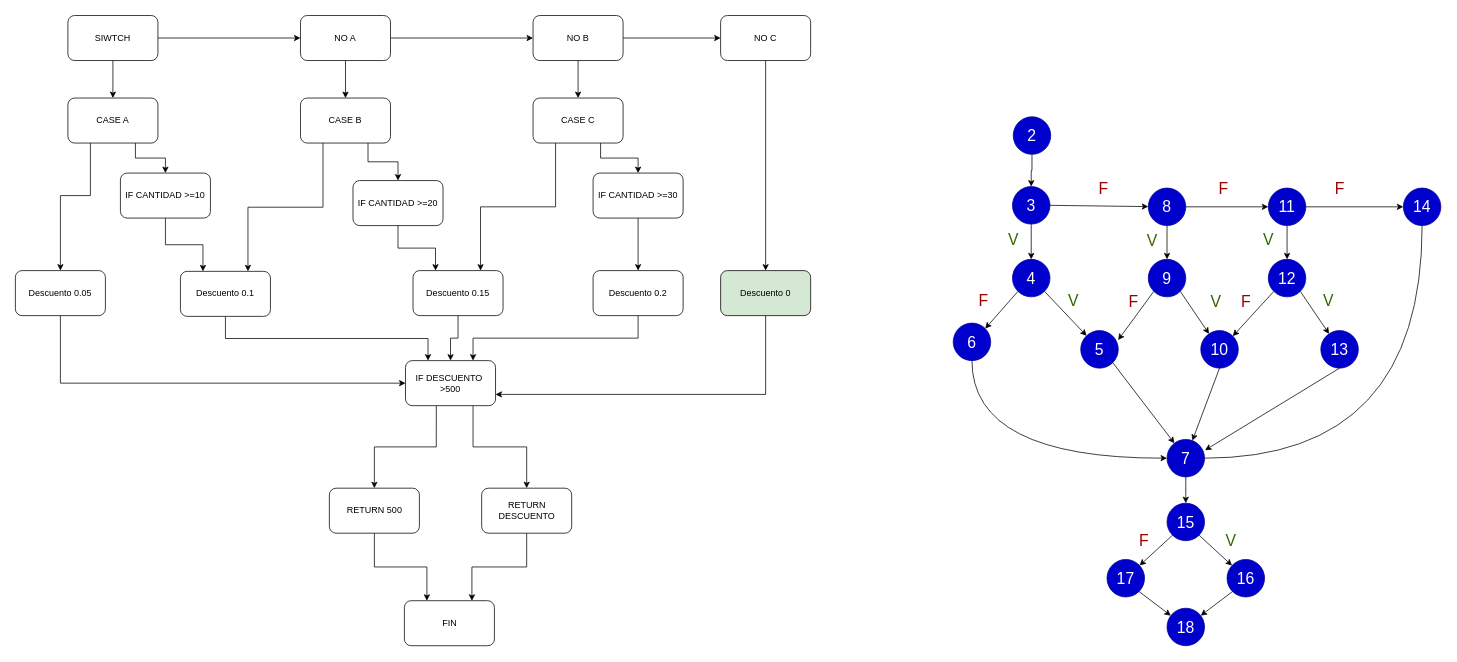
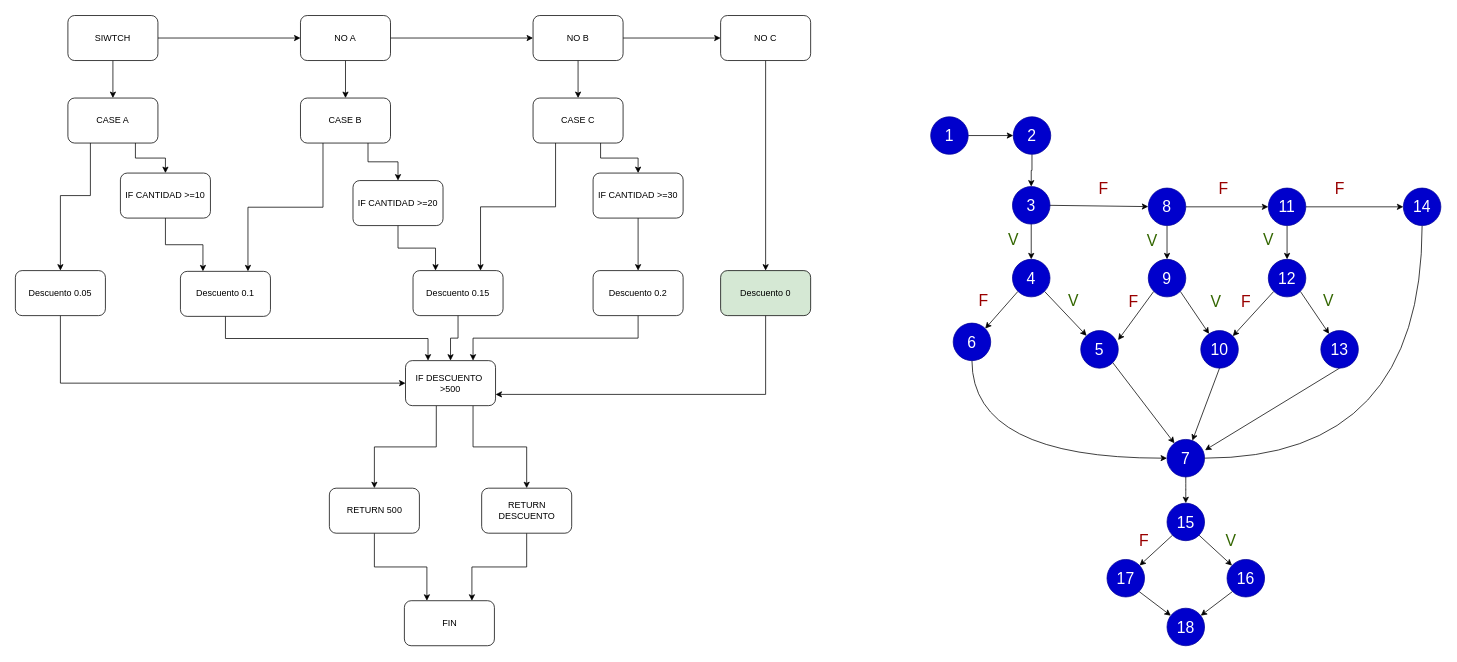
node "1": added
edge "1" -> "2": added
